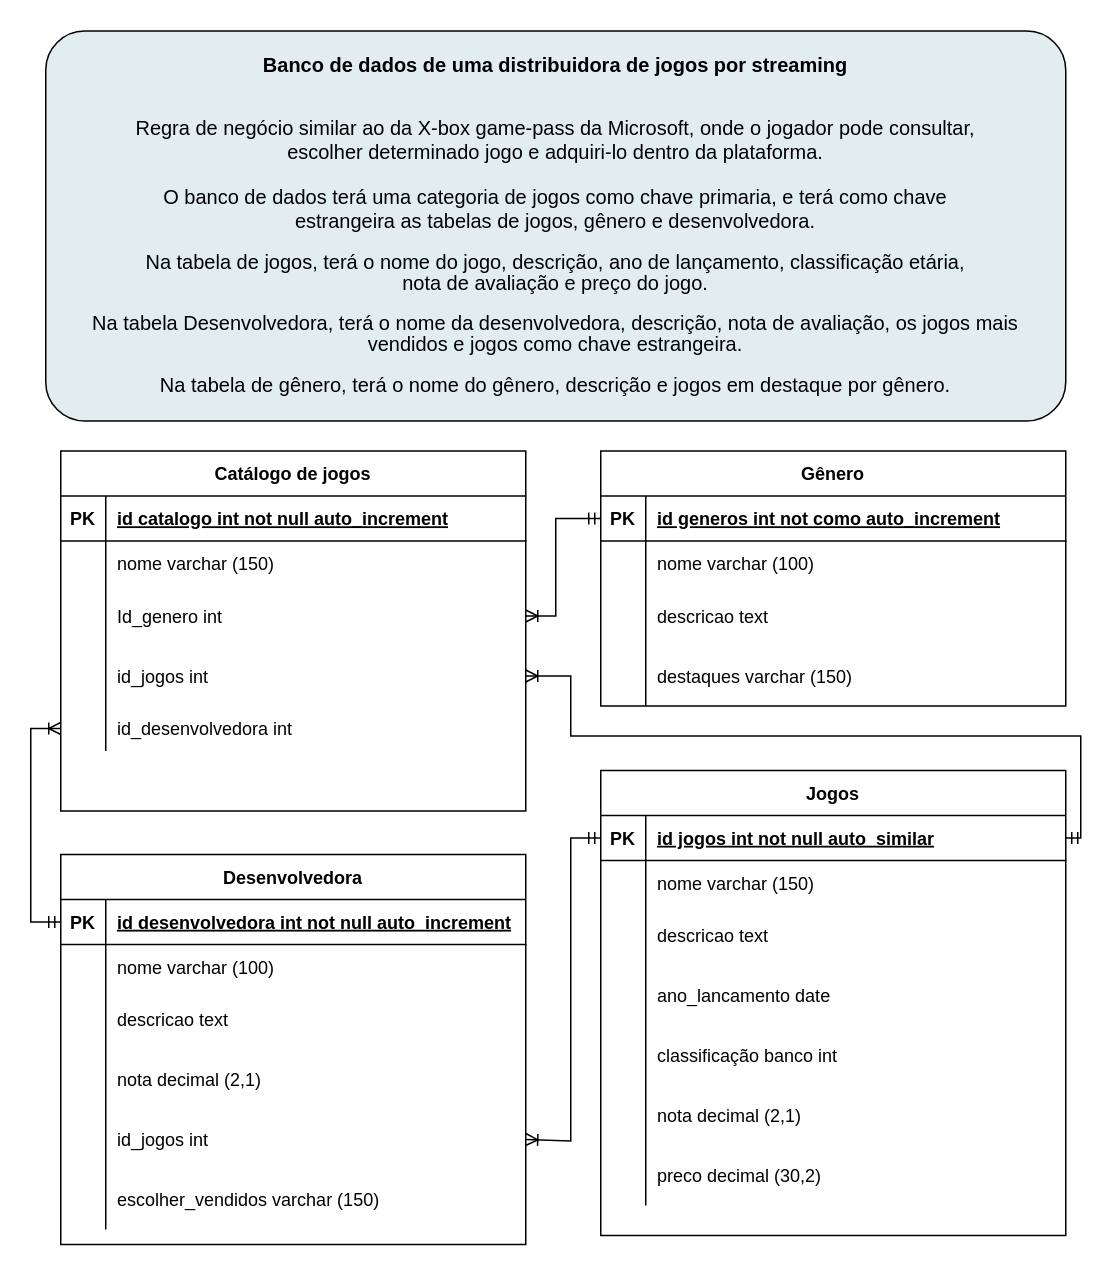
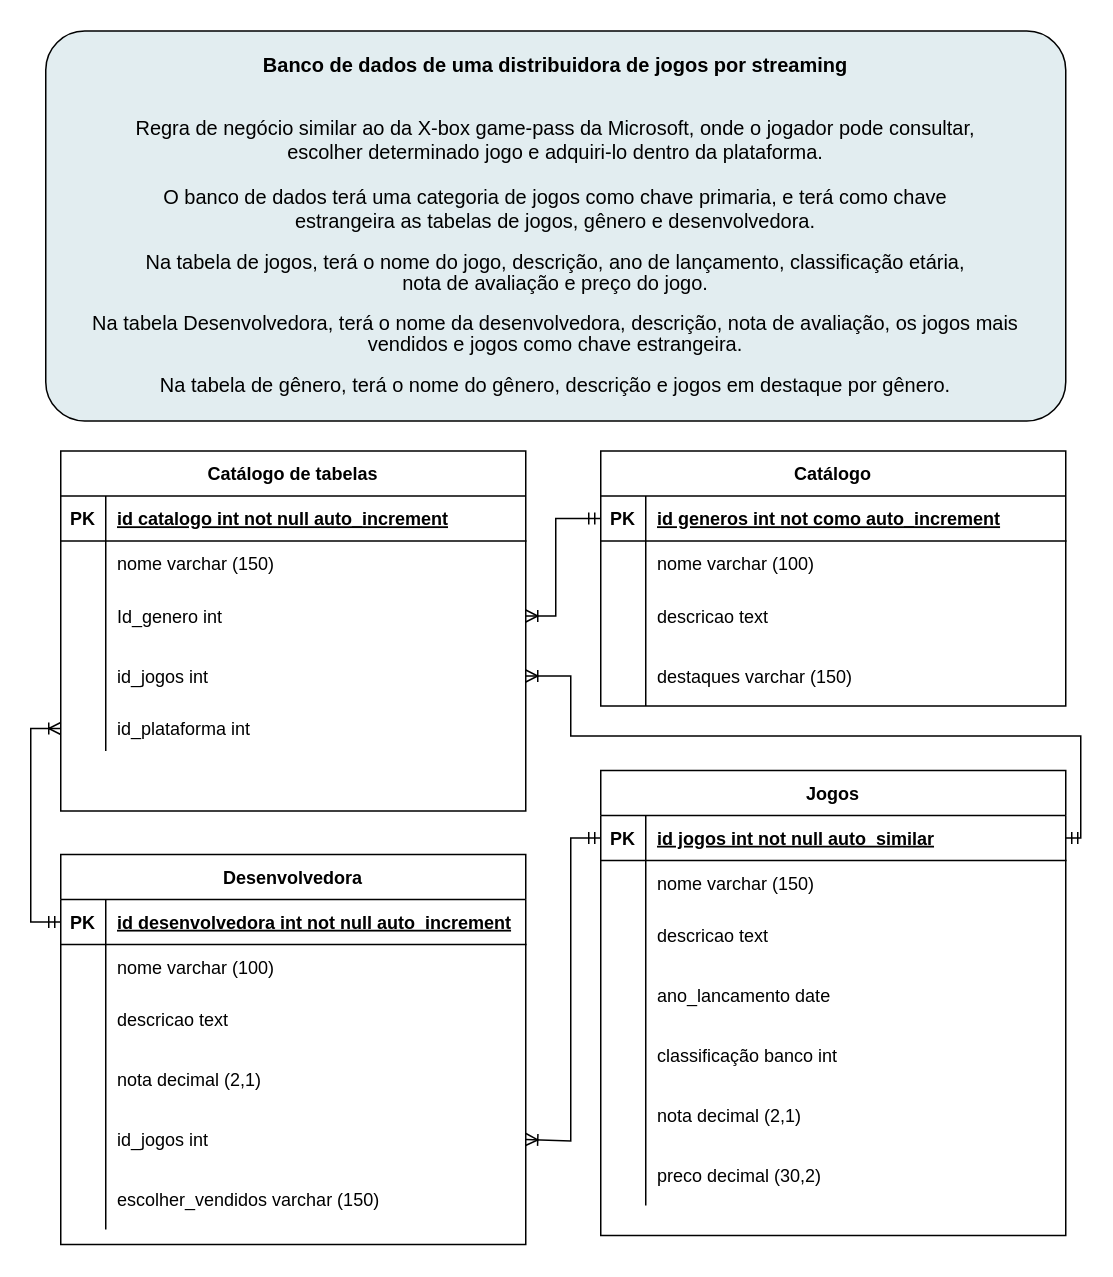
node "Catálogo de jogos": label "Catálogo de jogos" -> "Catálogo de tabelas"
node "Gênero": label "Gênero" -> "Catálogo"
node "id_desenvolvedora int": label "id_desenvolvedora int" -> "id_plataforma int"
